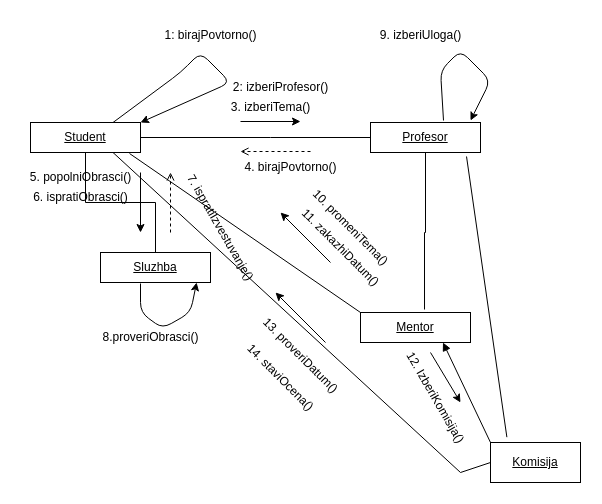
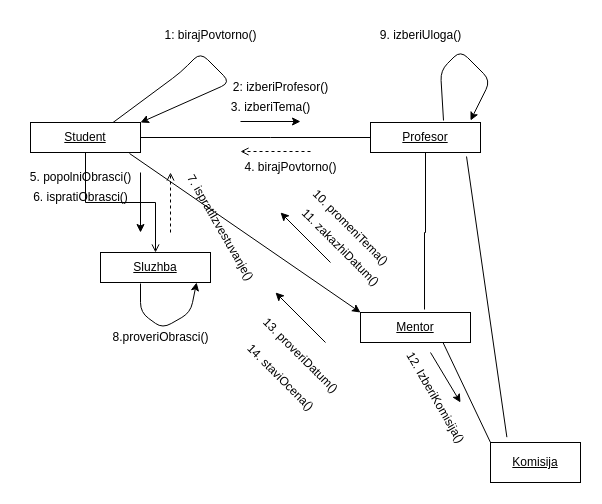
edge "Student" -- "Sluzhba": arrowhead none -> open
edge "Student" -- "Mentor": arrowhead none -> classic
edge "Student" -- "Komisija": removed
node "8.proveriObrasci()": moved (151, 338) -> (161, 338)
edge "Komisija" -> "Mentor": arrowhead block -> none
